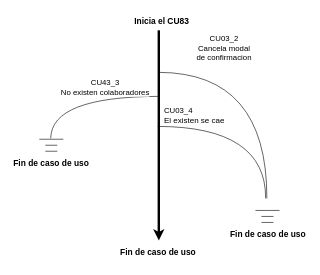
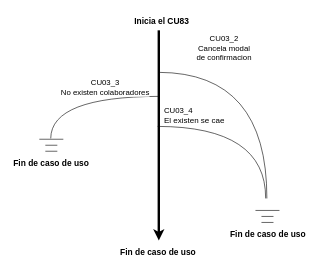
node "CU43_3 No existen colaboradores": label "CU43_3 No existen colaboradores" -> "CU03_3 No existen colaboradores"
